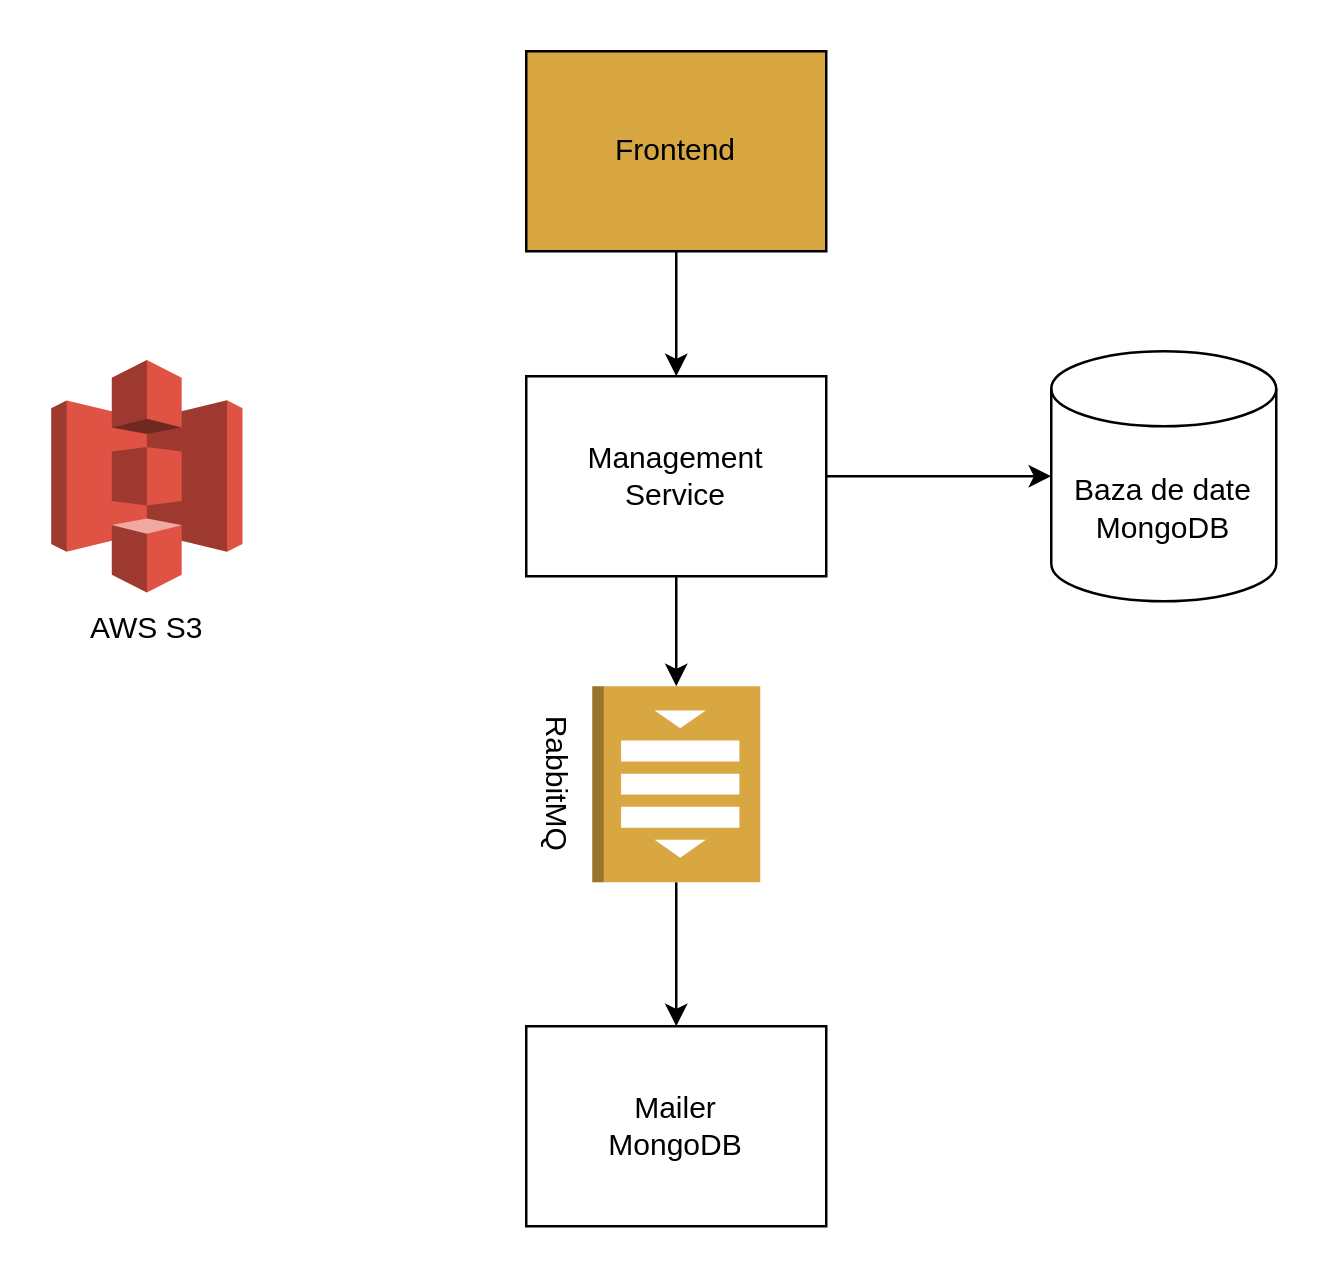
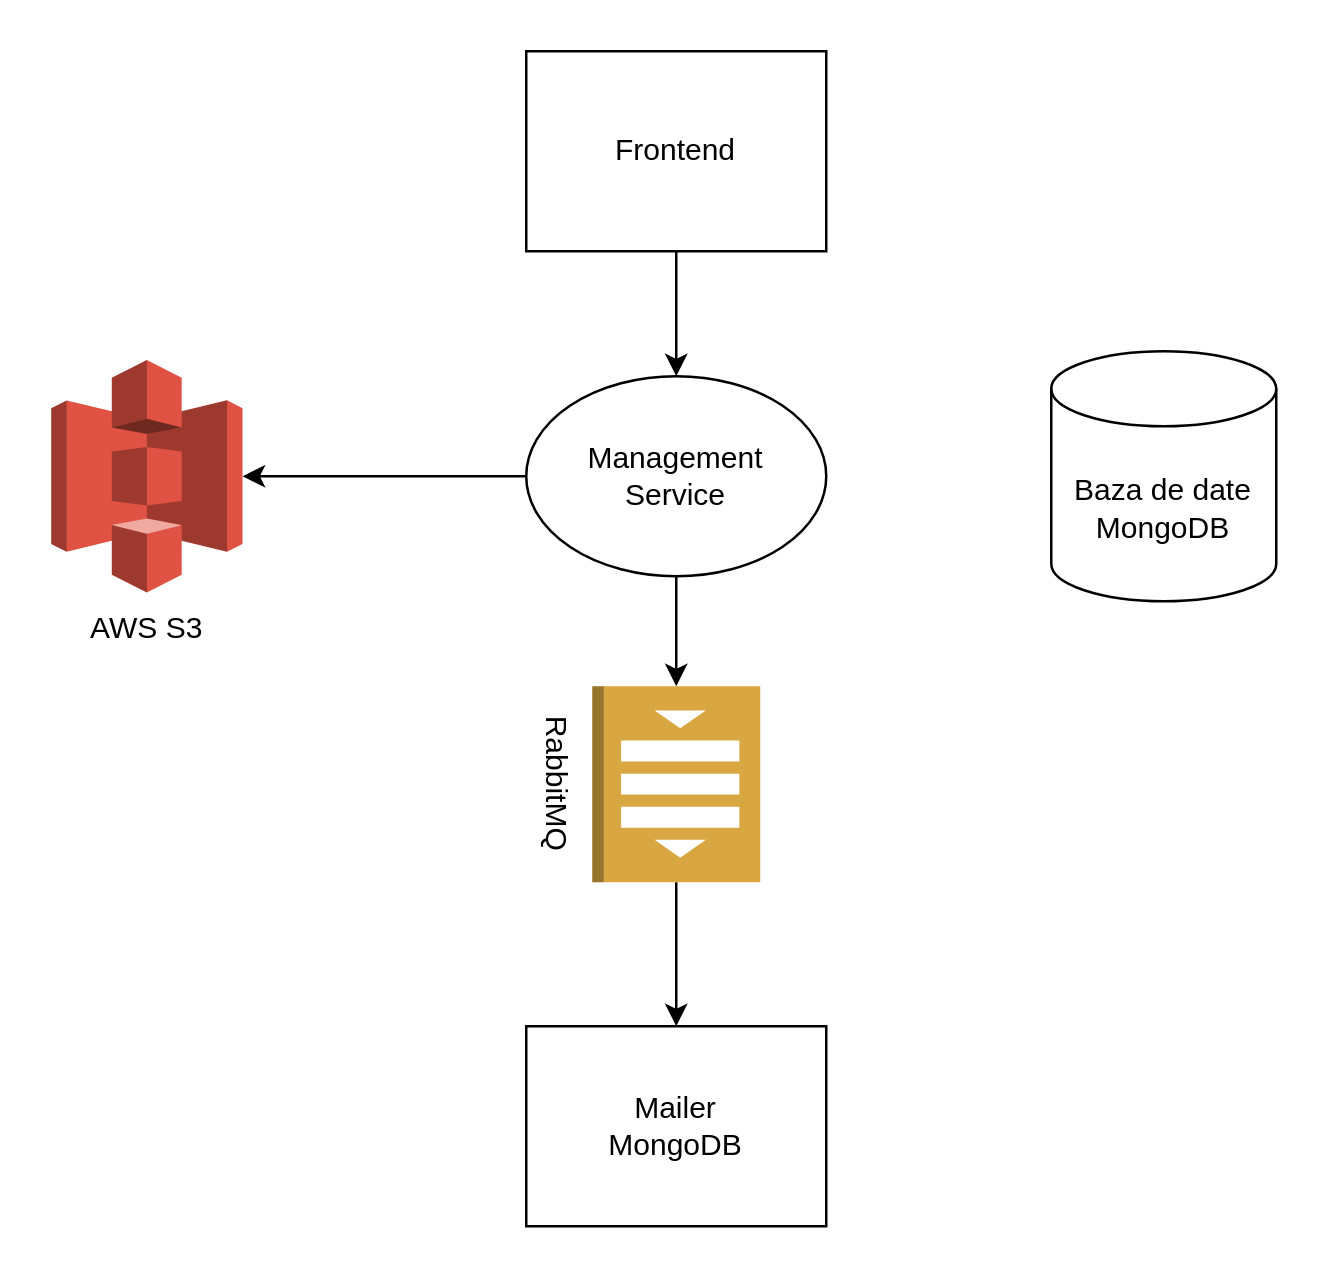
node "Frontend": fillcolor #d9a741 -> #ffffff
node "Management Service": shape rectangle -> ellipse
edge "Management Service" -> "Baza de date MongoDB": now "Management Service" -> "AWS S3"
